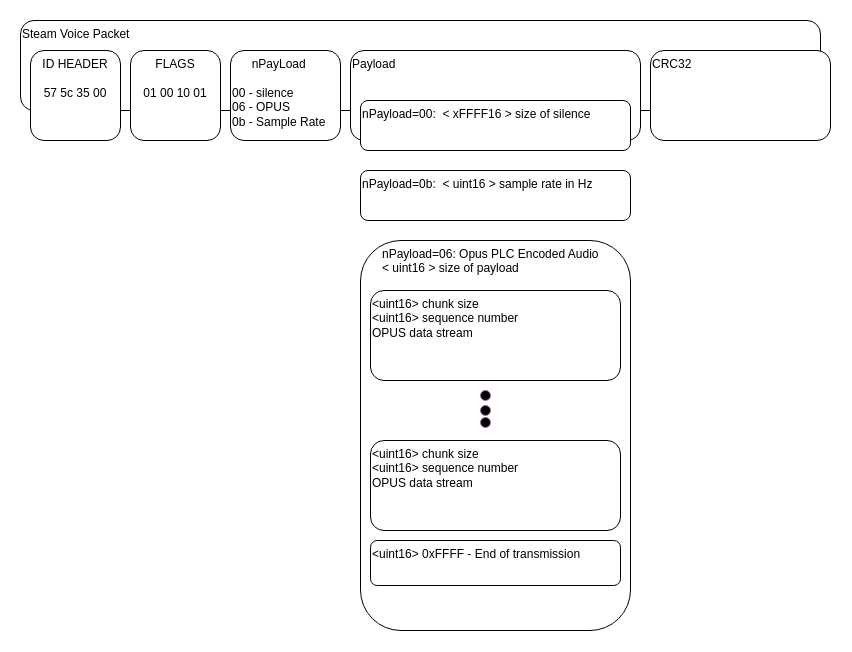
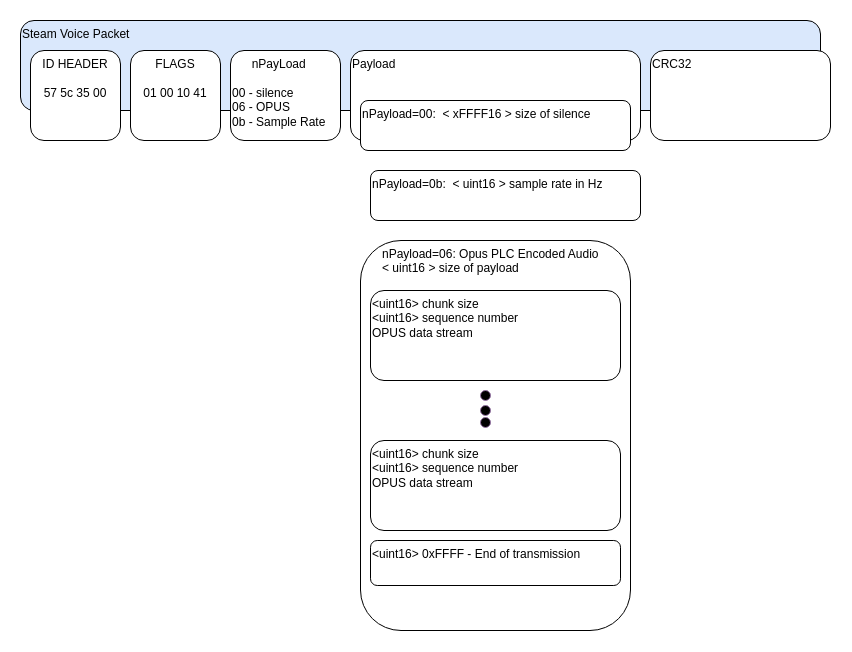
node "Steam Voice Packet": fillcolor #ffffff -> #dae8fc
node "FLAGS 01 00 10 01": label "FLAGS 01 00 10 01" -> "FLAGS 01 00 10 41"
node "nPayload=0b: < uint16 > sample rate in Hz": moved (496, 196) -> (506, 196)
